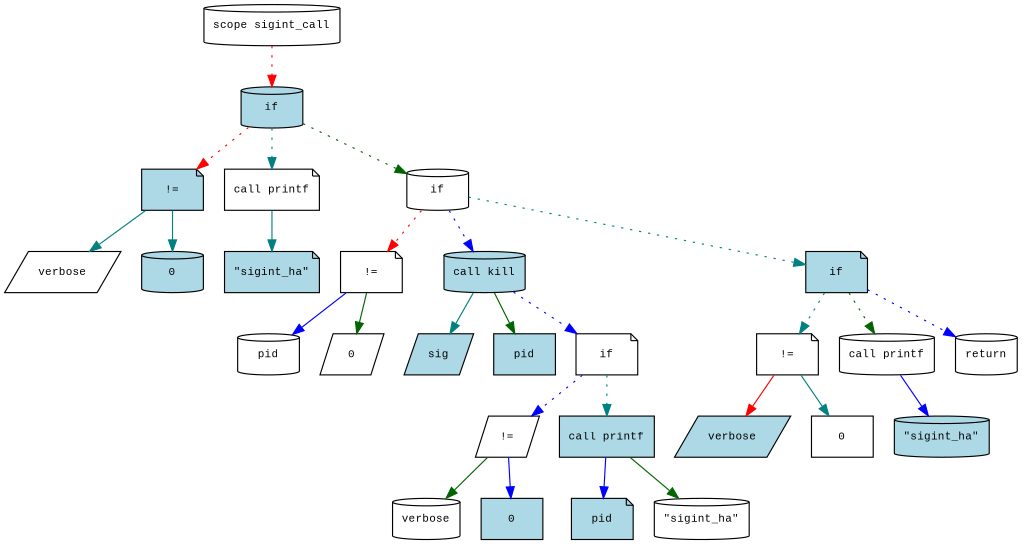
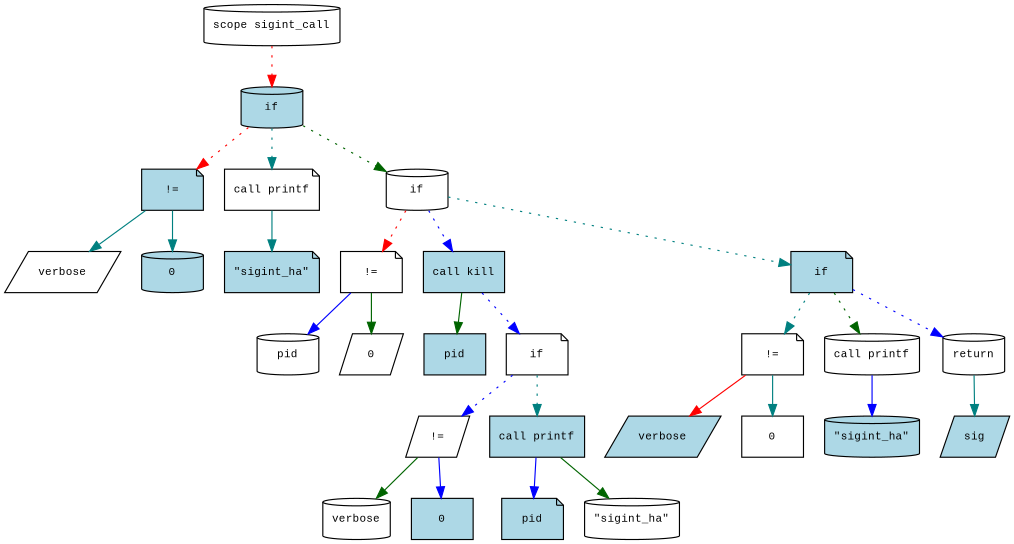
node "call kill": shape cylinder -> box
edge "call kill" -> "sig": now "return" -> "sig"
